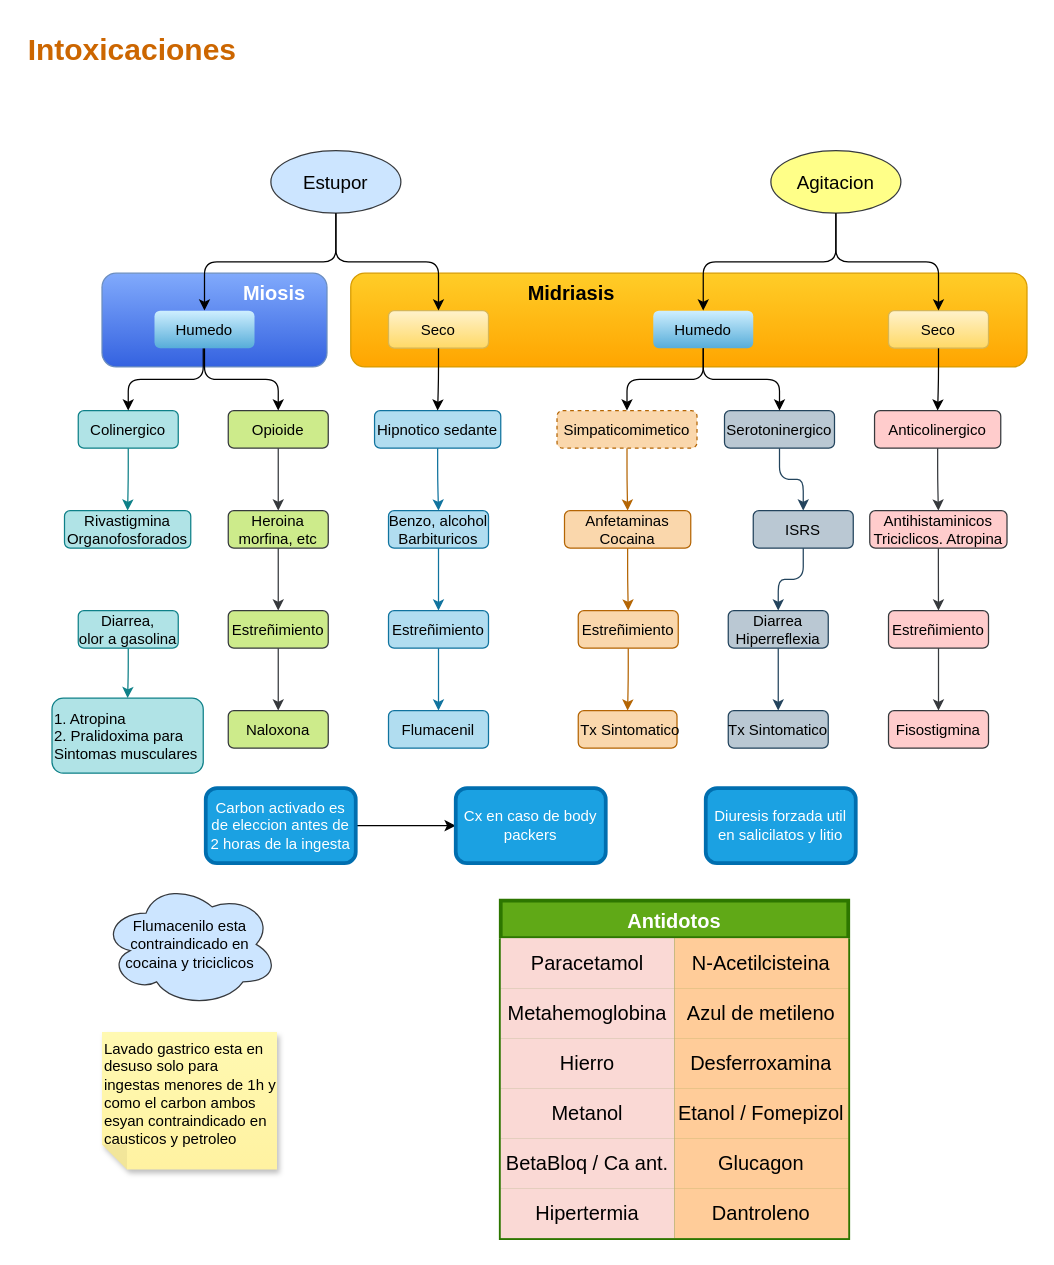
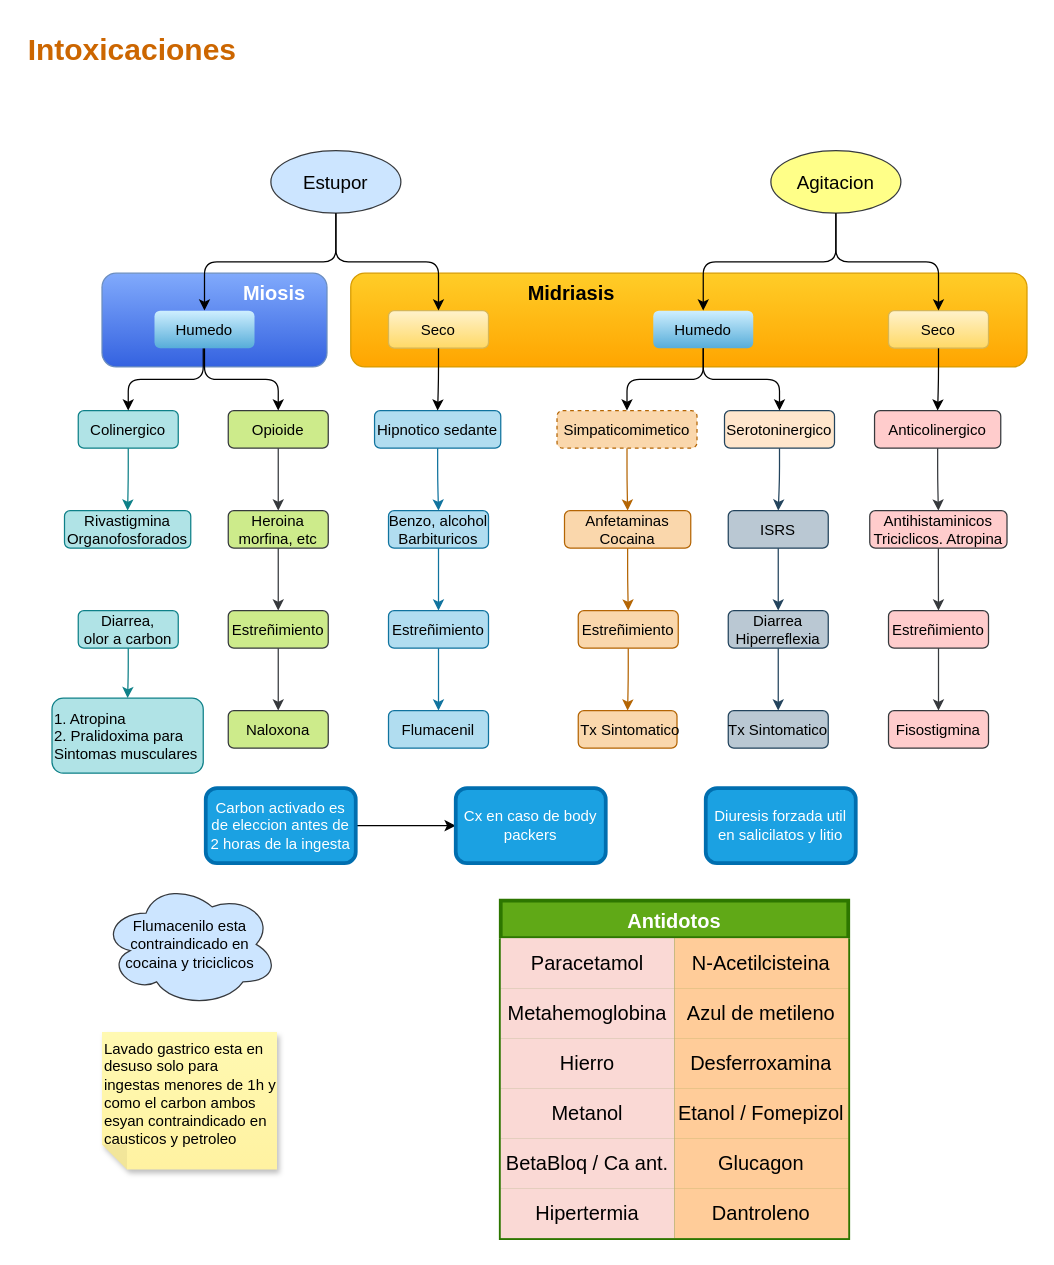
node "Serotoninergico": fillcolor #bac8d3 -> #ffe6cc
node "ISRS": moved (803, 529) -> (778, 529)
node "Diarrea, olor a gasolina": label "Diarrea, olor a gasolina" -> "Diarrea, olor a carbon"
